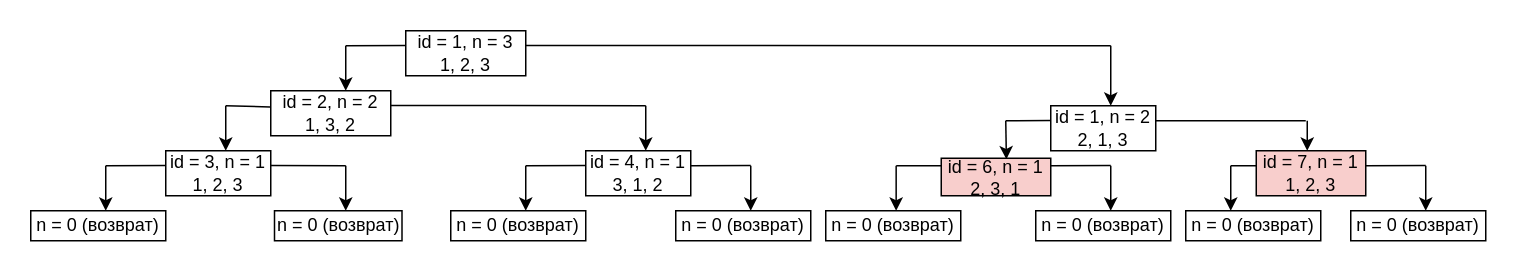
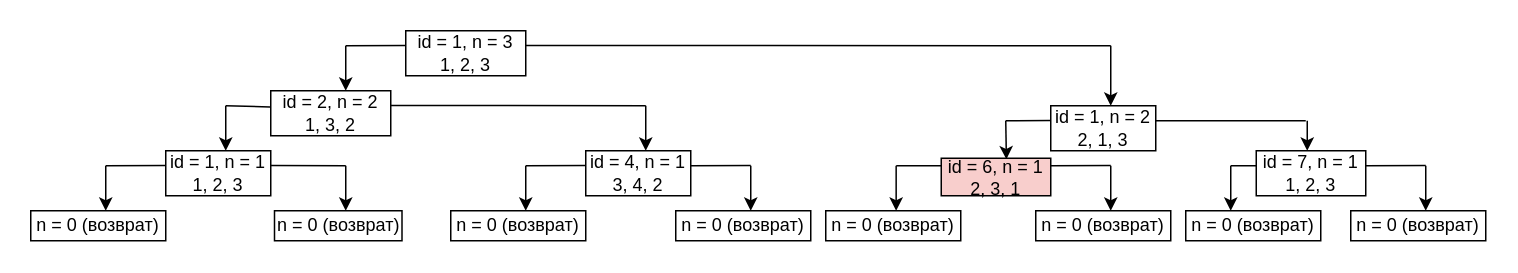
node "id = 3, n = 1 1, 2, 3": label "id = 3, n = 1 1, 2, 3" -> "id = 1, n = 1 1, 2, 3"
node "id = 4, n = 1 3, 1, 2": label "id = 4, n = 1 3, 1, 2" -> "id = 4, n = 1 3, 4, 2"
node "id = 7, n = 1 1, 2, 3": fillcolor #f8cecc -> #ffffff
